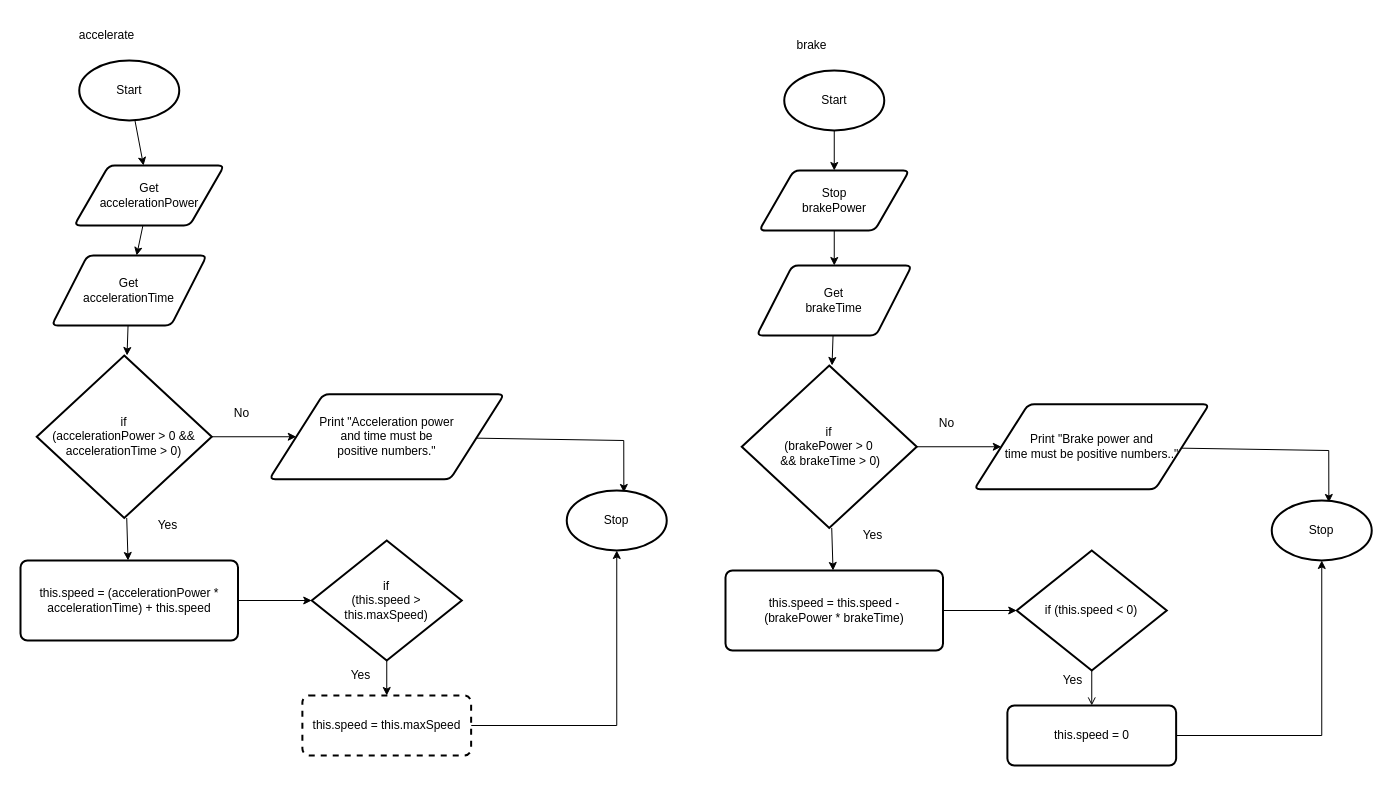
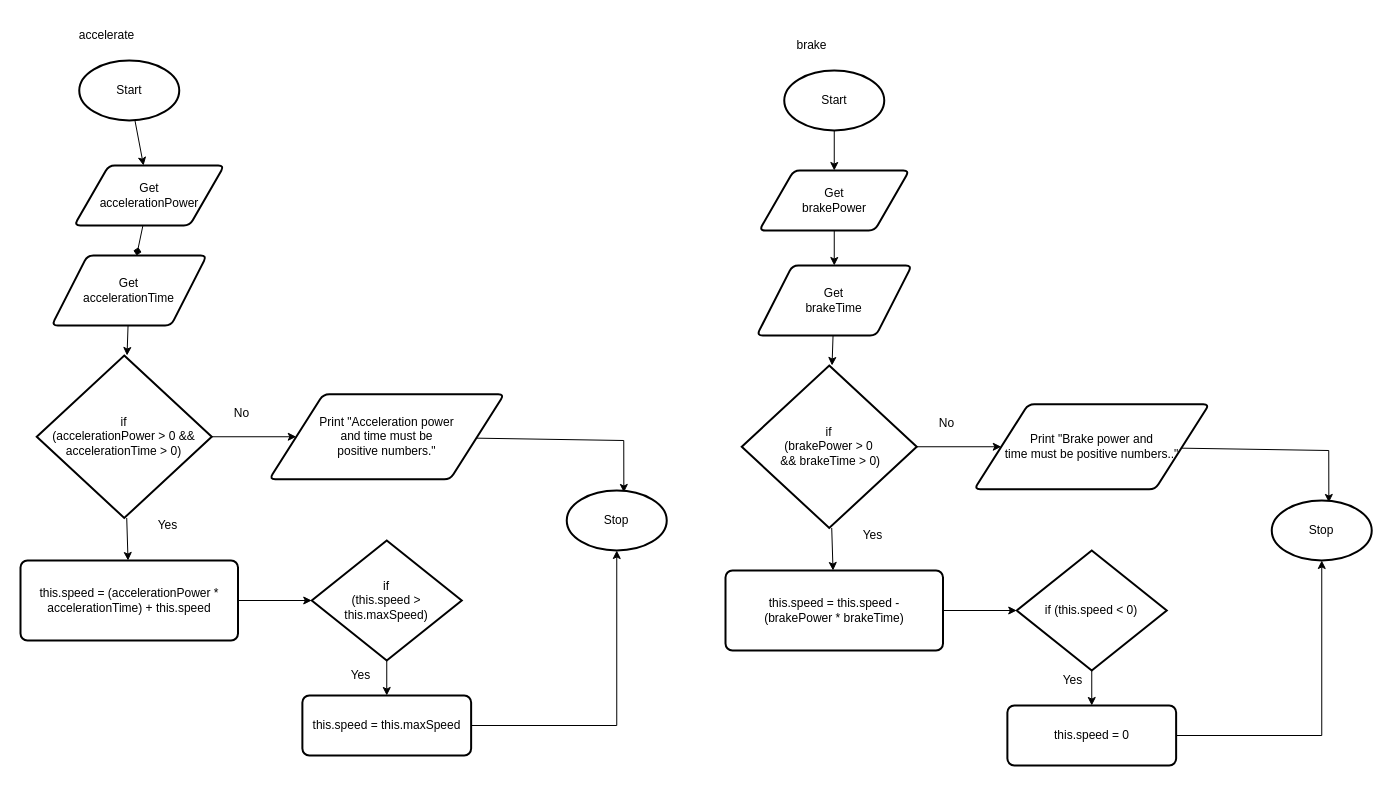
node "Stop brakePower": label "Stop brakePower" -> "Get brakePower"
edge "GetaccelerationPower" -> "GetaccelerationTime": arrowhead classic -> diamond
edge "if (this.speed < 0)" -> "this.speed = 0": arrowhead open -> classic
node "this.speed = this.maxSpeed": style dashed -> solid
